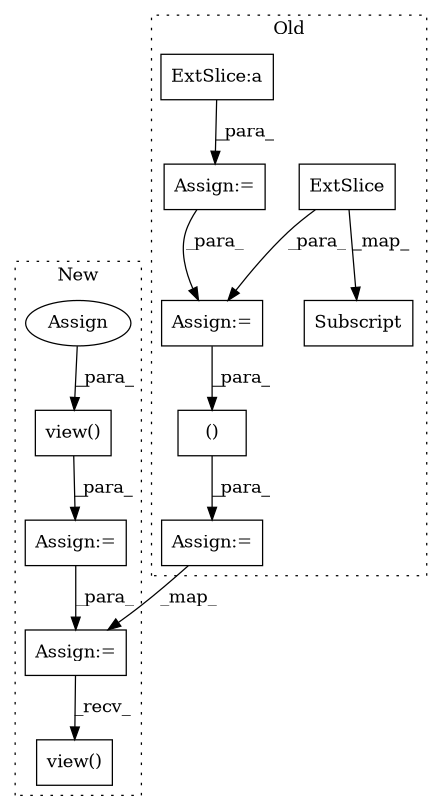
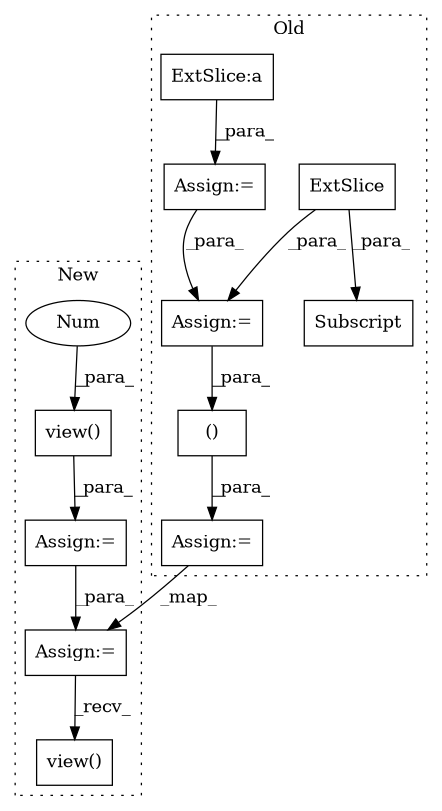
edge "ExtSlice" -> "Subscript": label "_map_" -> "_para_"
node "Assign": label "Assign" -> "Num"
